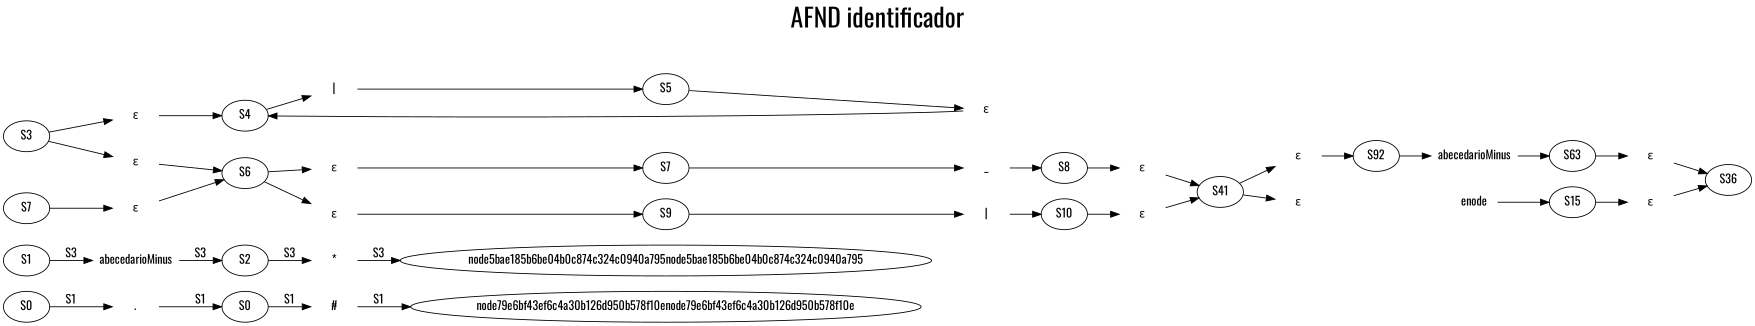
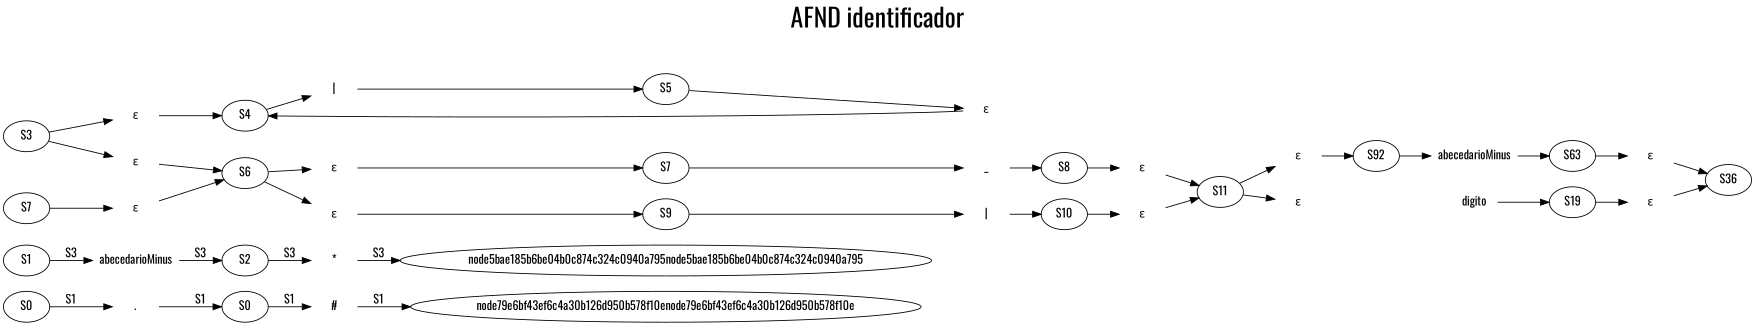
node "S41": label "S41" -> "S11"
node "enode": label "enode" -> "digito"
node "S15": label "S15" -> "S19"
